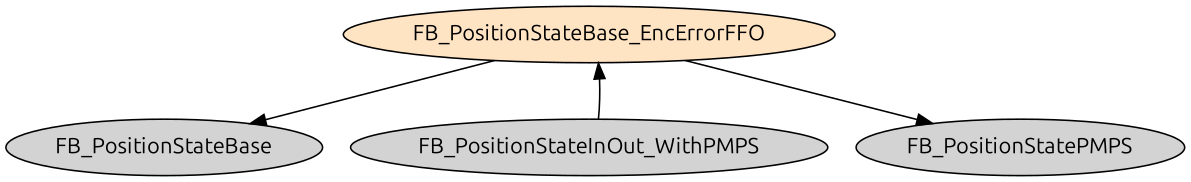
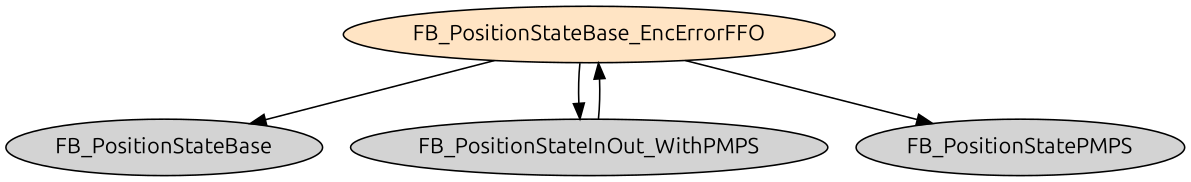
edge "FB_PositionStateBase_EncErrorFFO" -> "FB_PositionStateInOut_WithPMPS": added
